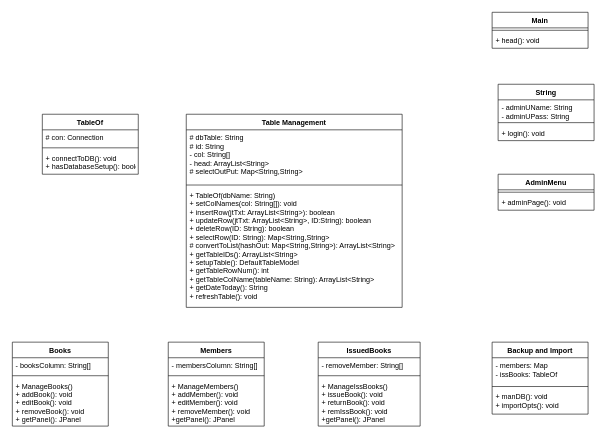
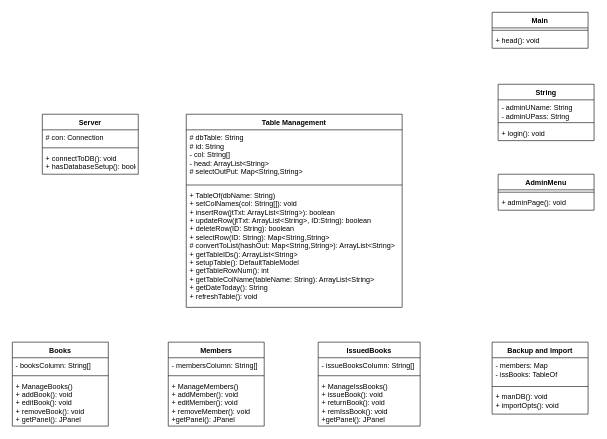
node "TableOf": label "TableOf" -> "Server"
node "- removeMember: String[]": label "- removeMember: String[]" -> "- issueBooksColumn: String[]"
